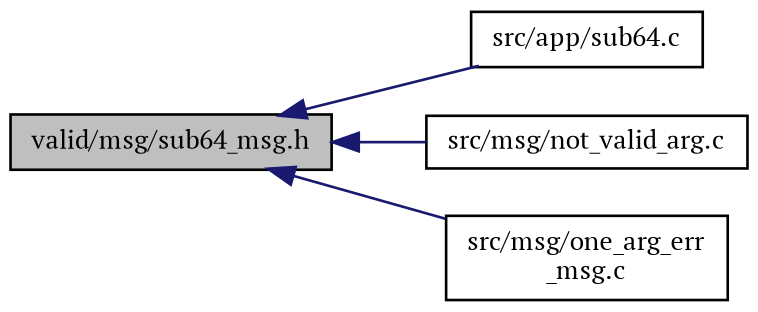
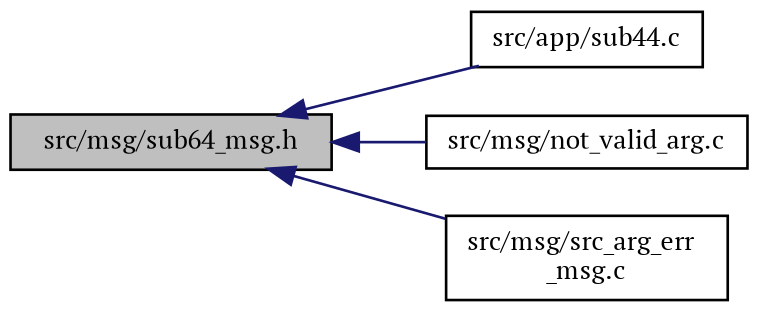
node "src/app/sub64.c": label "src/app/sub64.c" -> "src/app/sub44.c"
node "valid/msg/sub64_msg.h": label "valid/msg/sub64_msg.h" -> "src/msg/sub64_msg.h"
node "src/msg/one_arg_err _msg.c": label "src/msg/one_arg_err _msg.c" -> "src/msg/src_arg_err _msg.c"
